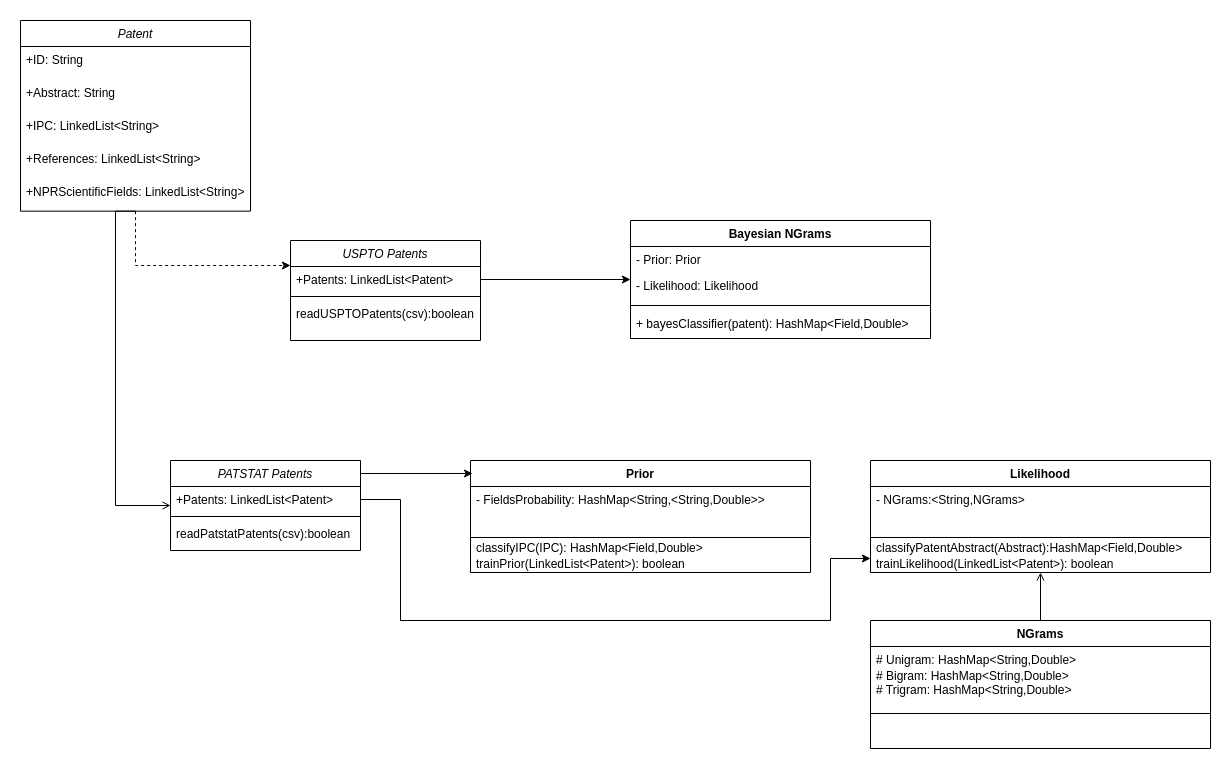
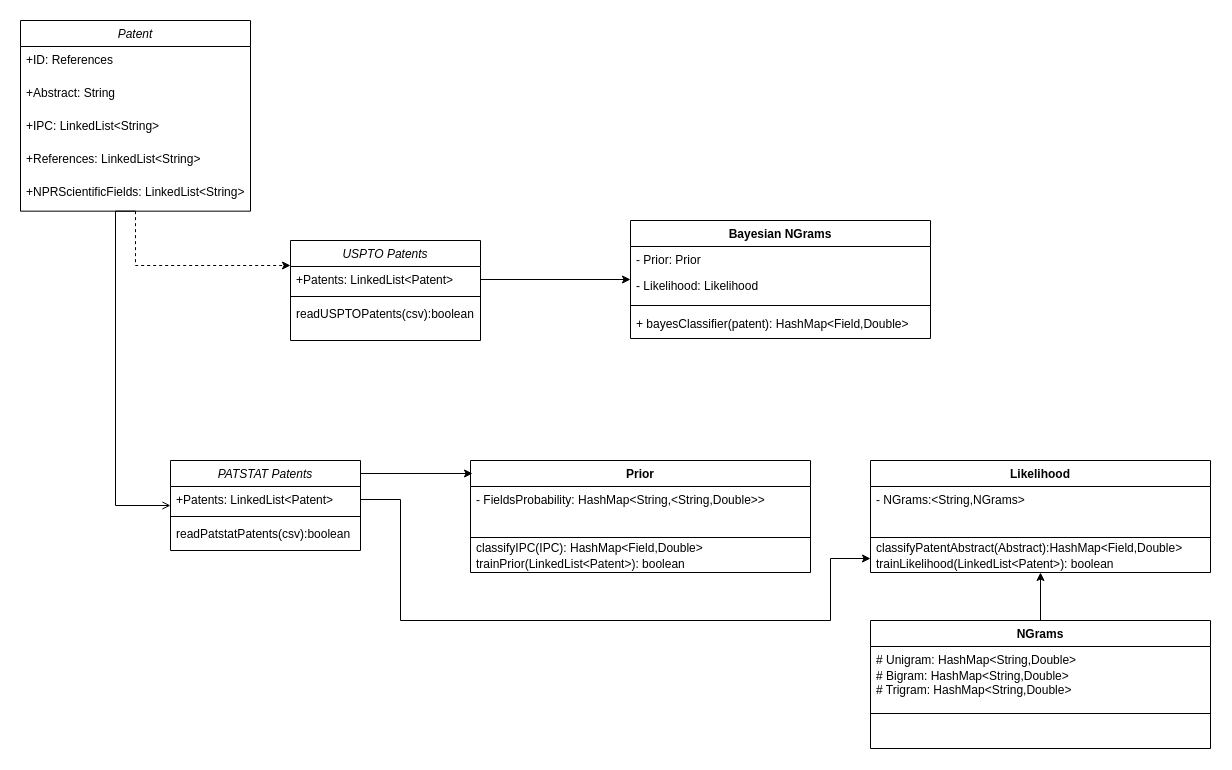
node "+ID: String": label "+ID: String" -> "+ID: References"
edge "NGrams" -> "Likelihood": arrowhead open -> classic
